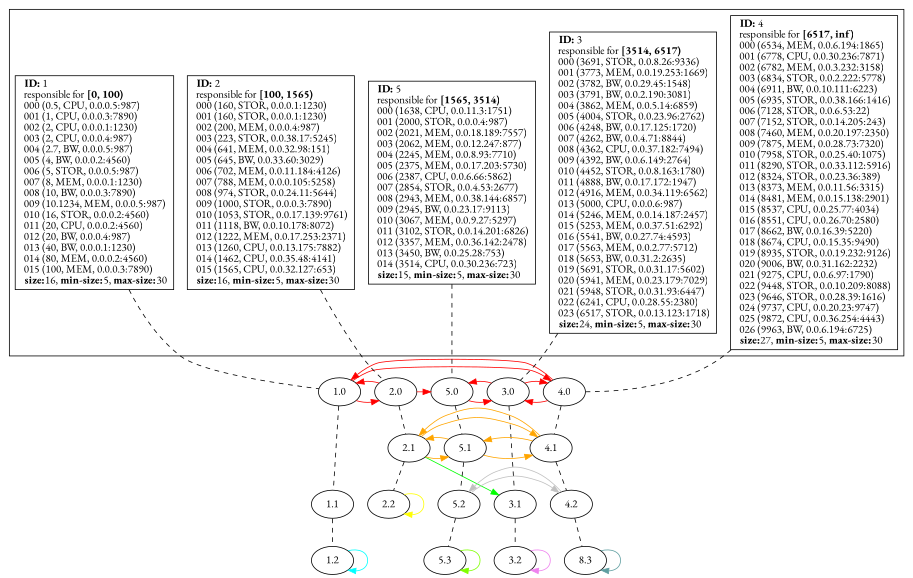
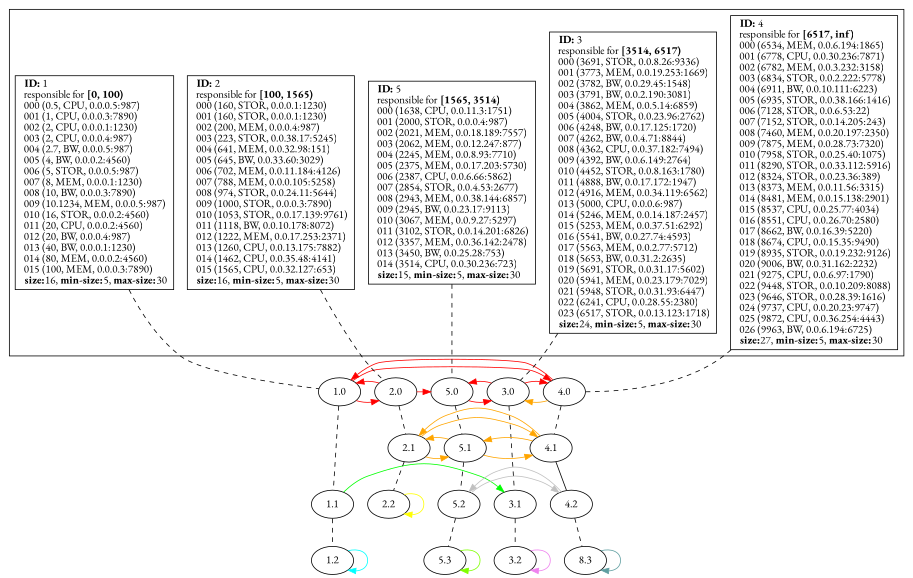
edge "4.0" -> "3.0": color red -> orange
edge "2.1" -> "3.1": now "1.1" -> "3.1"
edge "4.1" -- "4.2": style dashed -> solid
